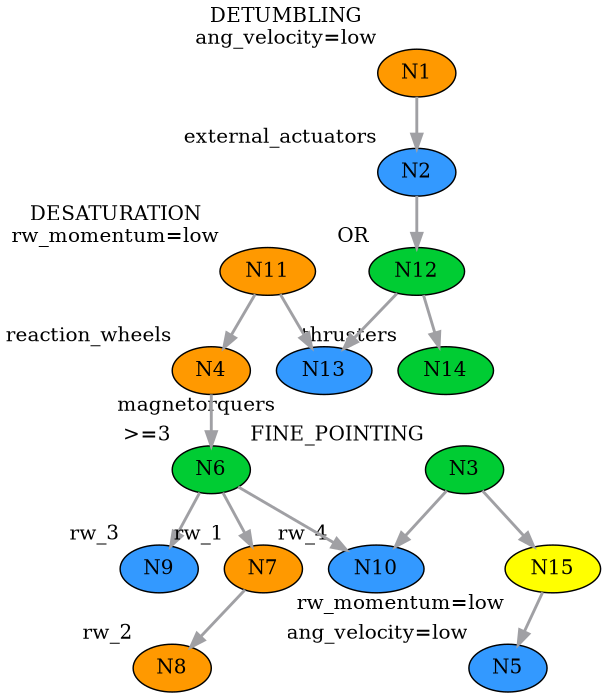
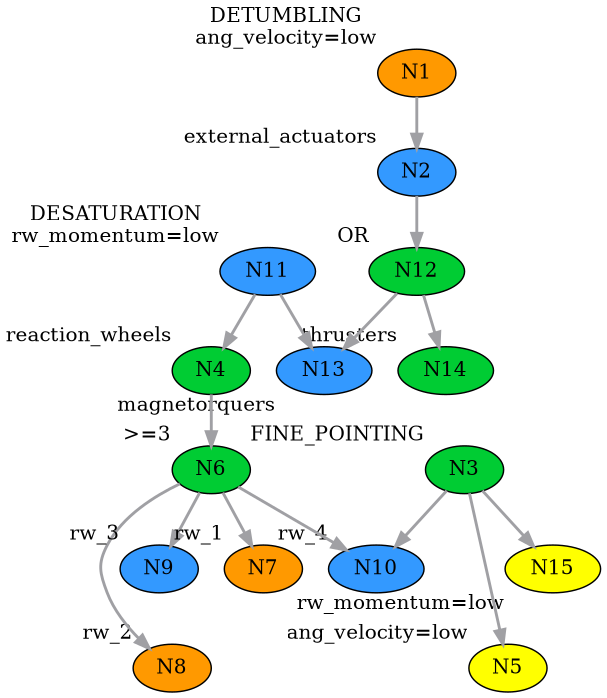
node "N11 DESATURATION rw_momentum=low": fillcolor #ff9900 -> #3399ff
node "N4 reaction_wheels": fillcolor #ff9900 -> #00cc33
edge "N15 rw_momentum=low" -> "N5 ang_velocity=low": now "N3 FINE_POINTING" -> "N5 ang_velocity=low"
edge "N7 rw_1" -> "N8 rw_2": now "N6 >=3" -> "N8 rw_2"
node "N5 ang_velocity=low": fillcolor #3399ff -> #ffff00
